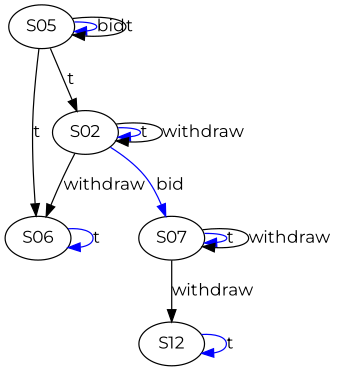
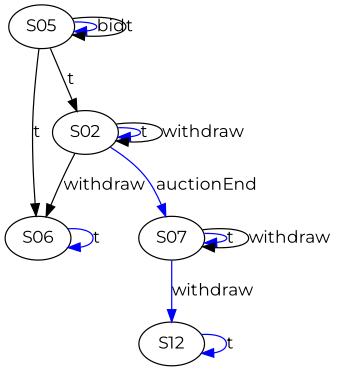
edge "S02" -> "S07": label "bid" -> "auctionEnd"
edge "S07" -> "S12": color black -> blue
